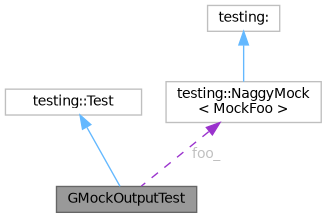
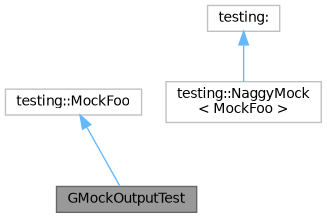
node "testing::Test": label "testing::Test" -> "testing::MockFoo"
edge "GMockOutputTest" -> "testing::NaggyMock < MockFoo >": removed, label "foo_"
